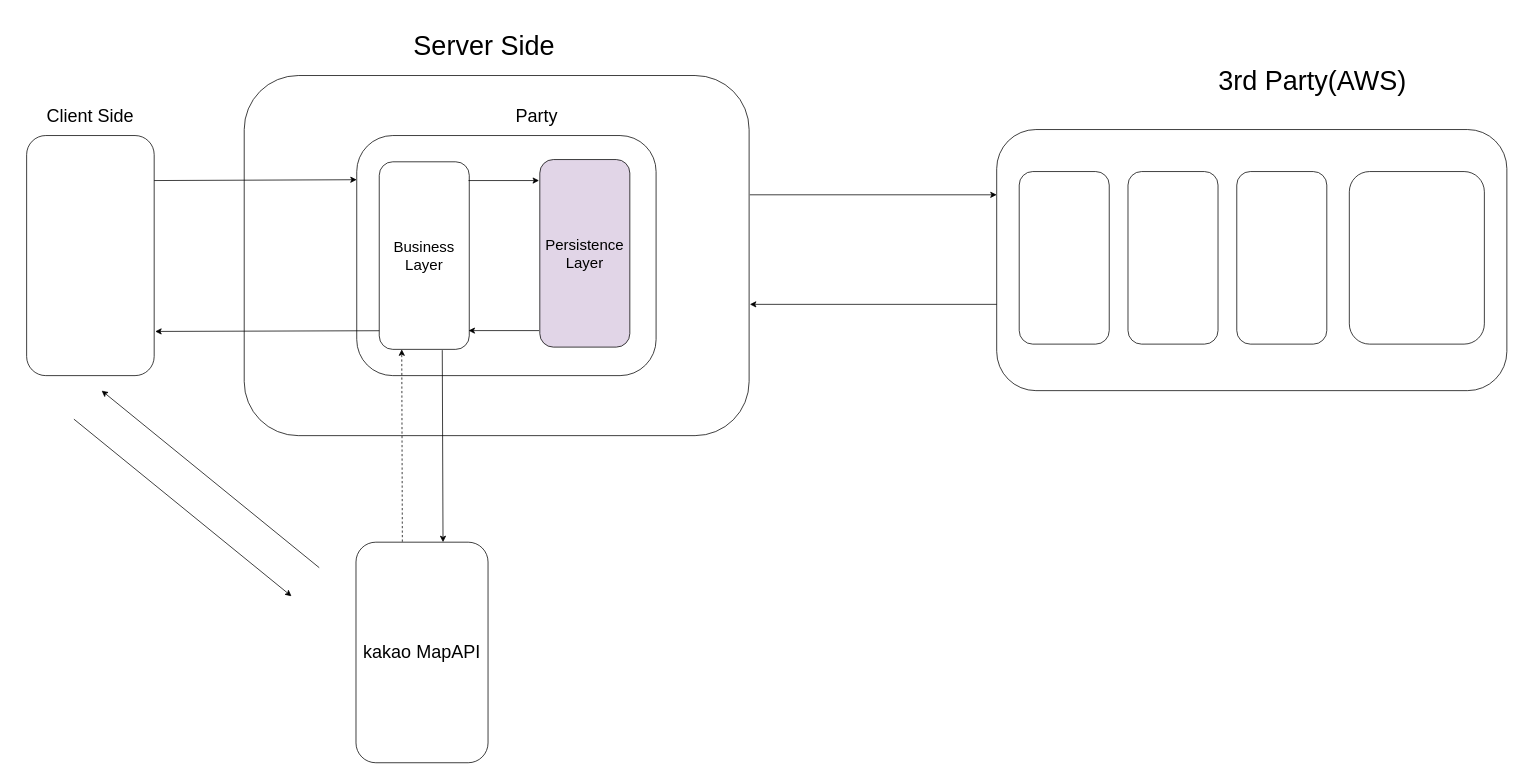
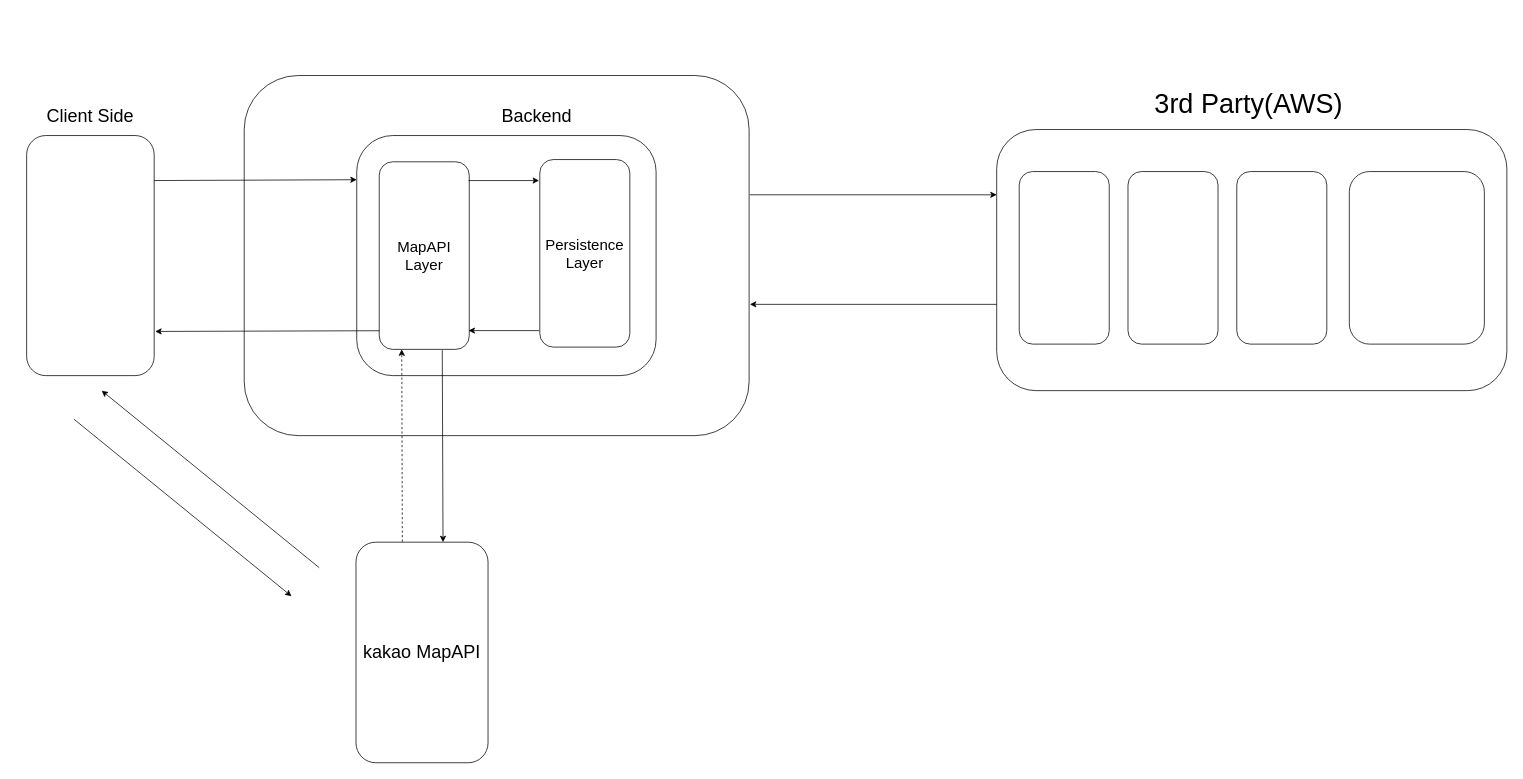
node "Server Side": removed
node "3rd Party(AWS)": moved (1312, 81) -> (1248, 103)
node "Party": label "Party" -> "Backend"
node "Persistence Layer": fillcolor #e1d5e7 -> #ffffff
node "Business Layer": label "Business Layer" -> "MapAPI Layer"
